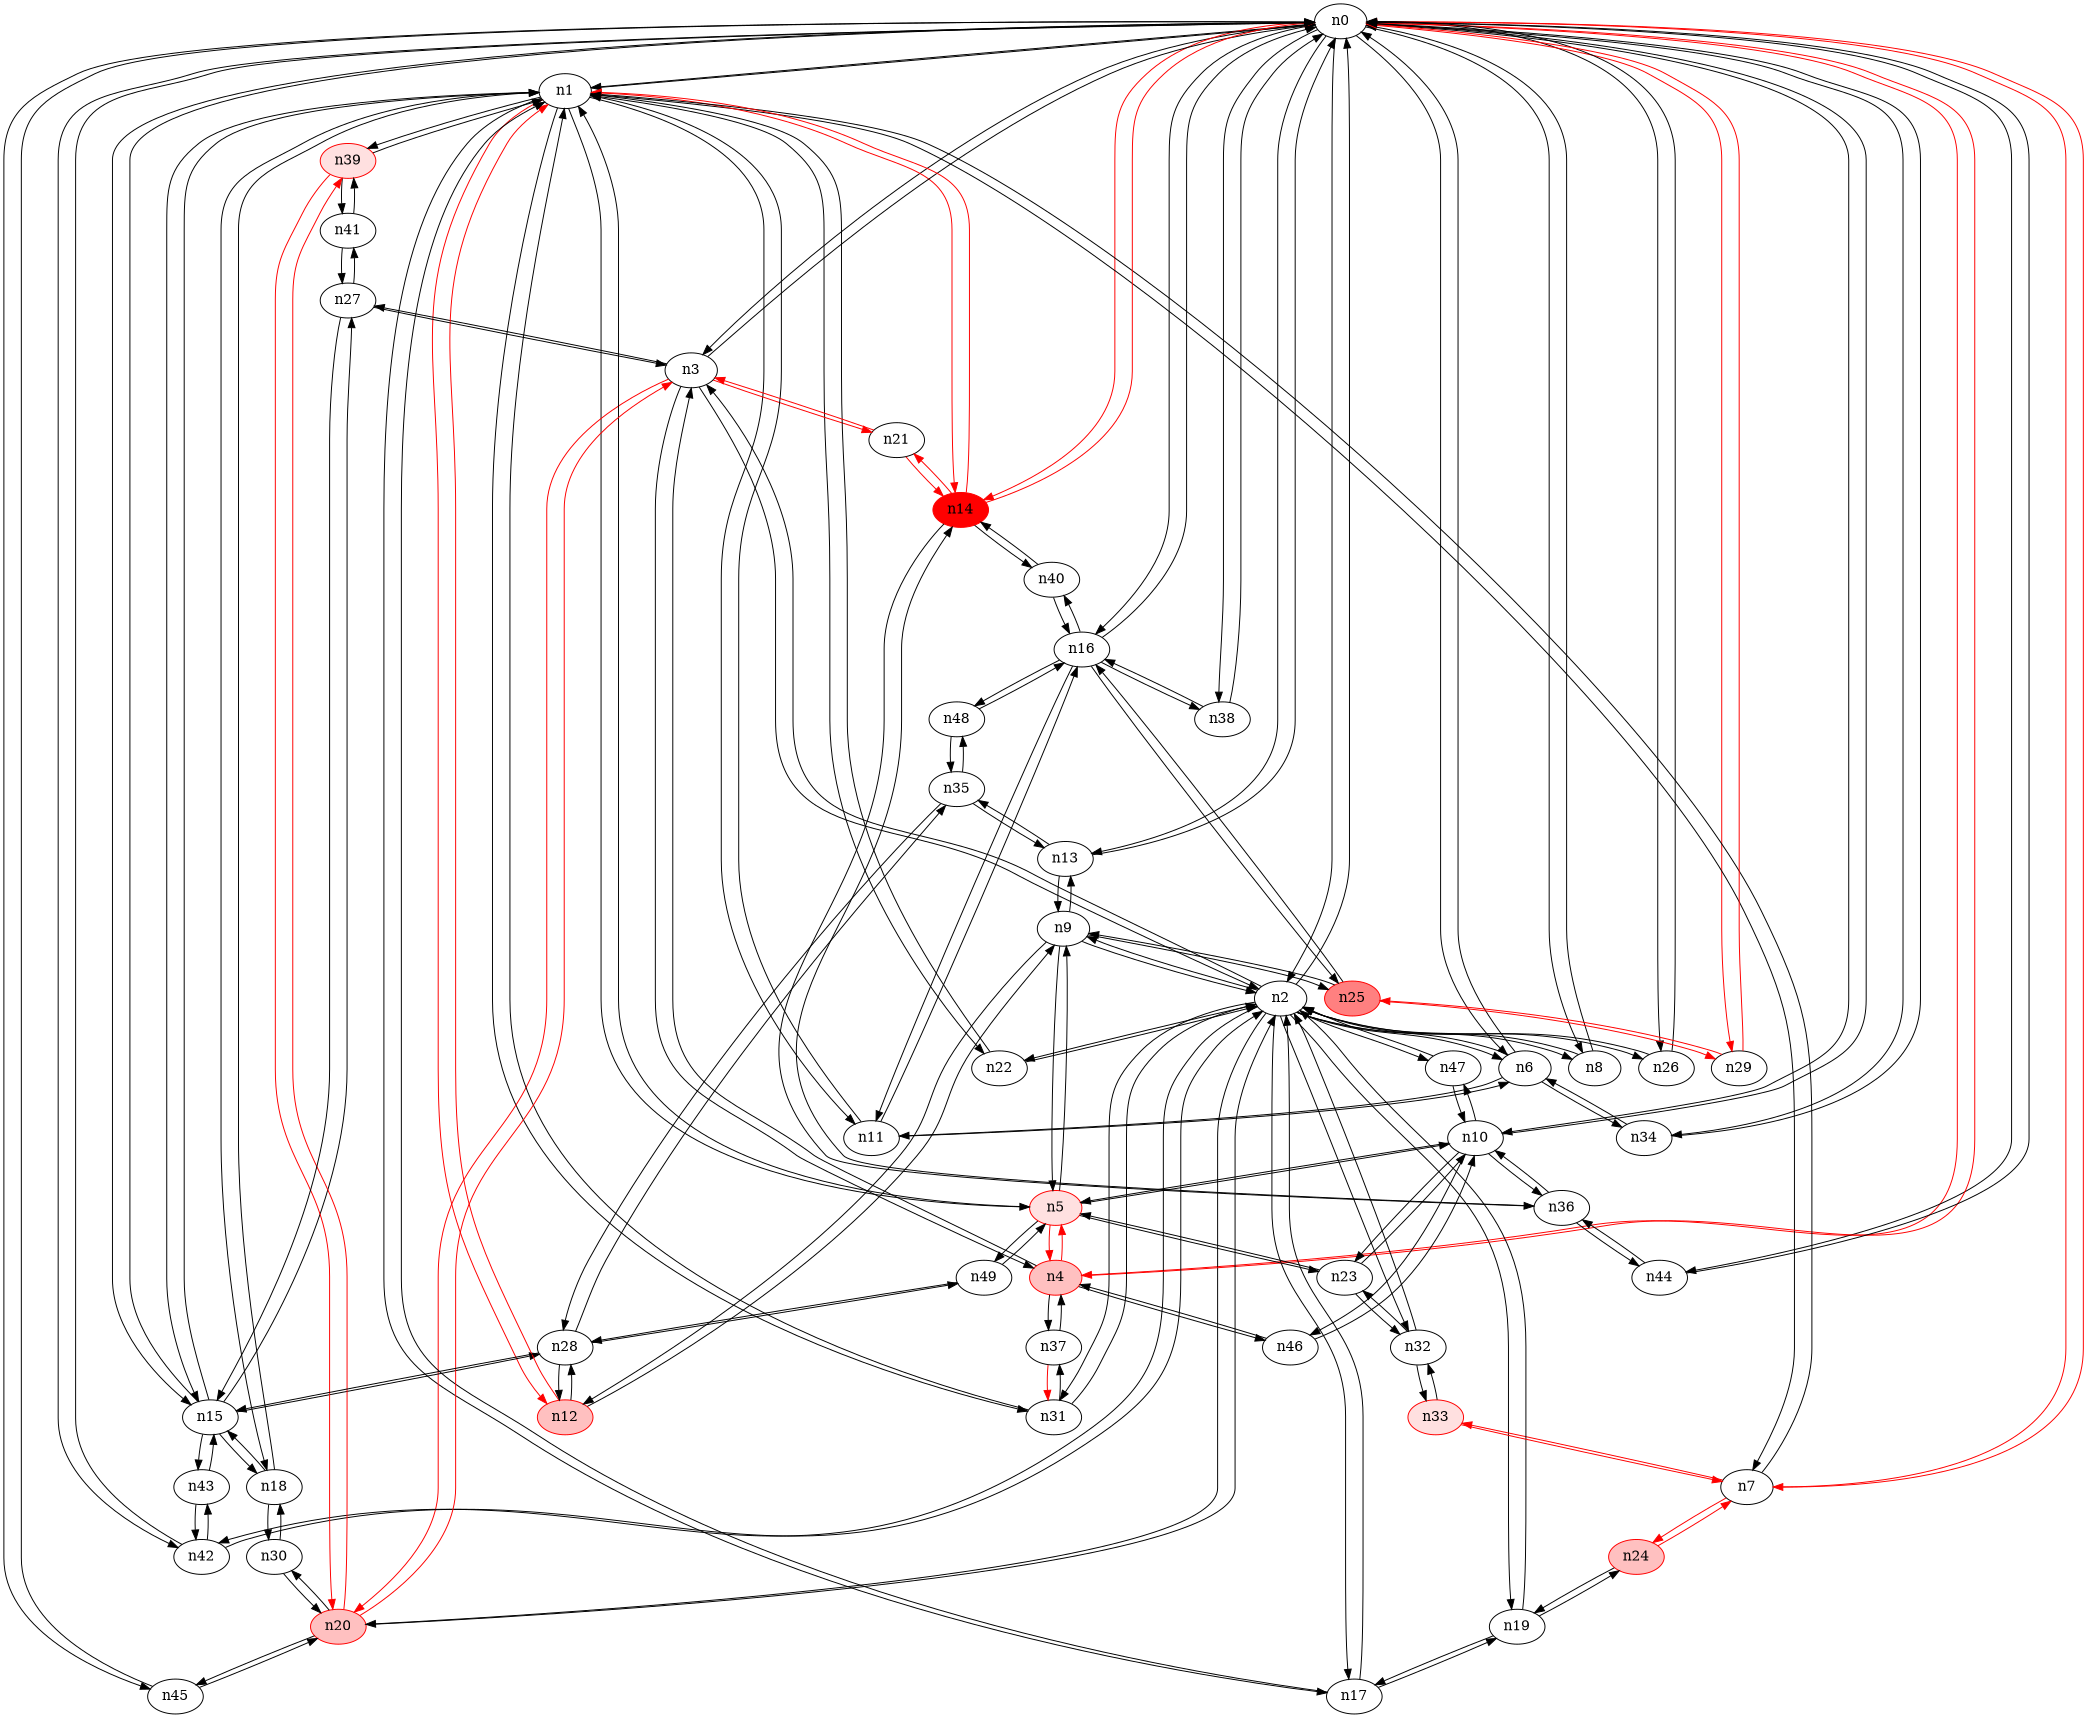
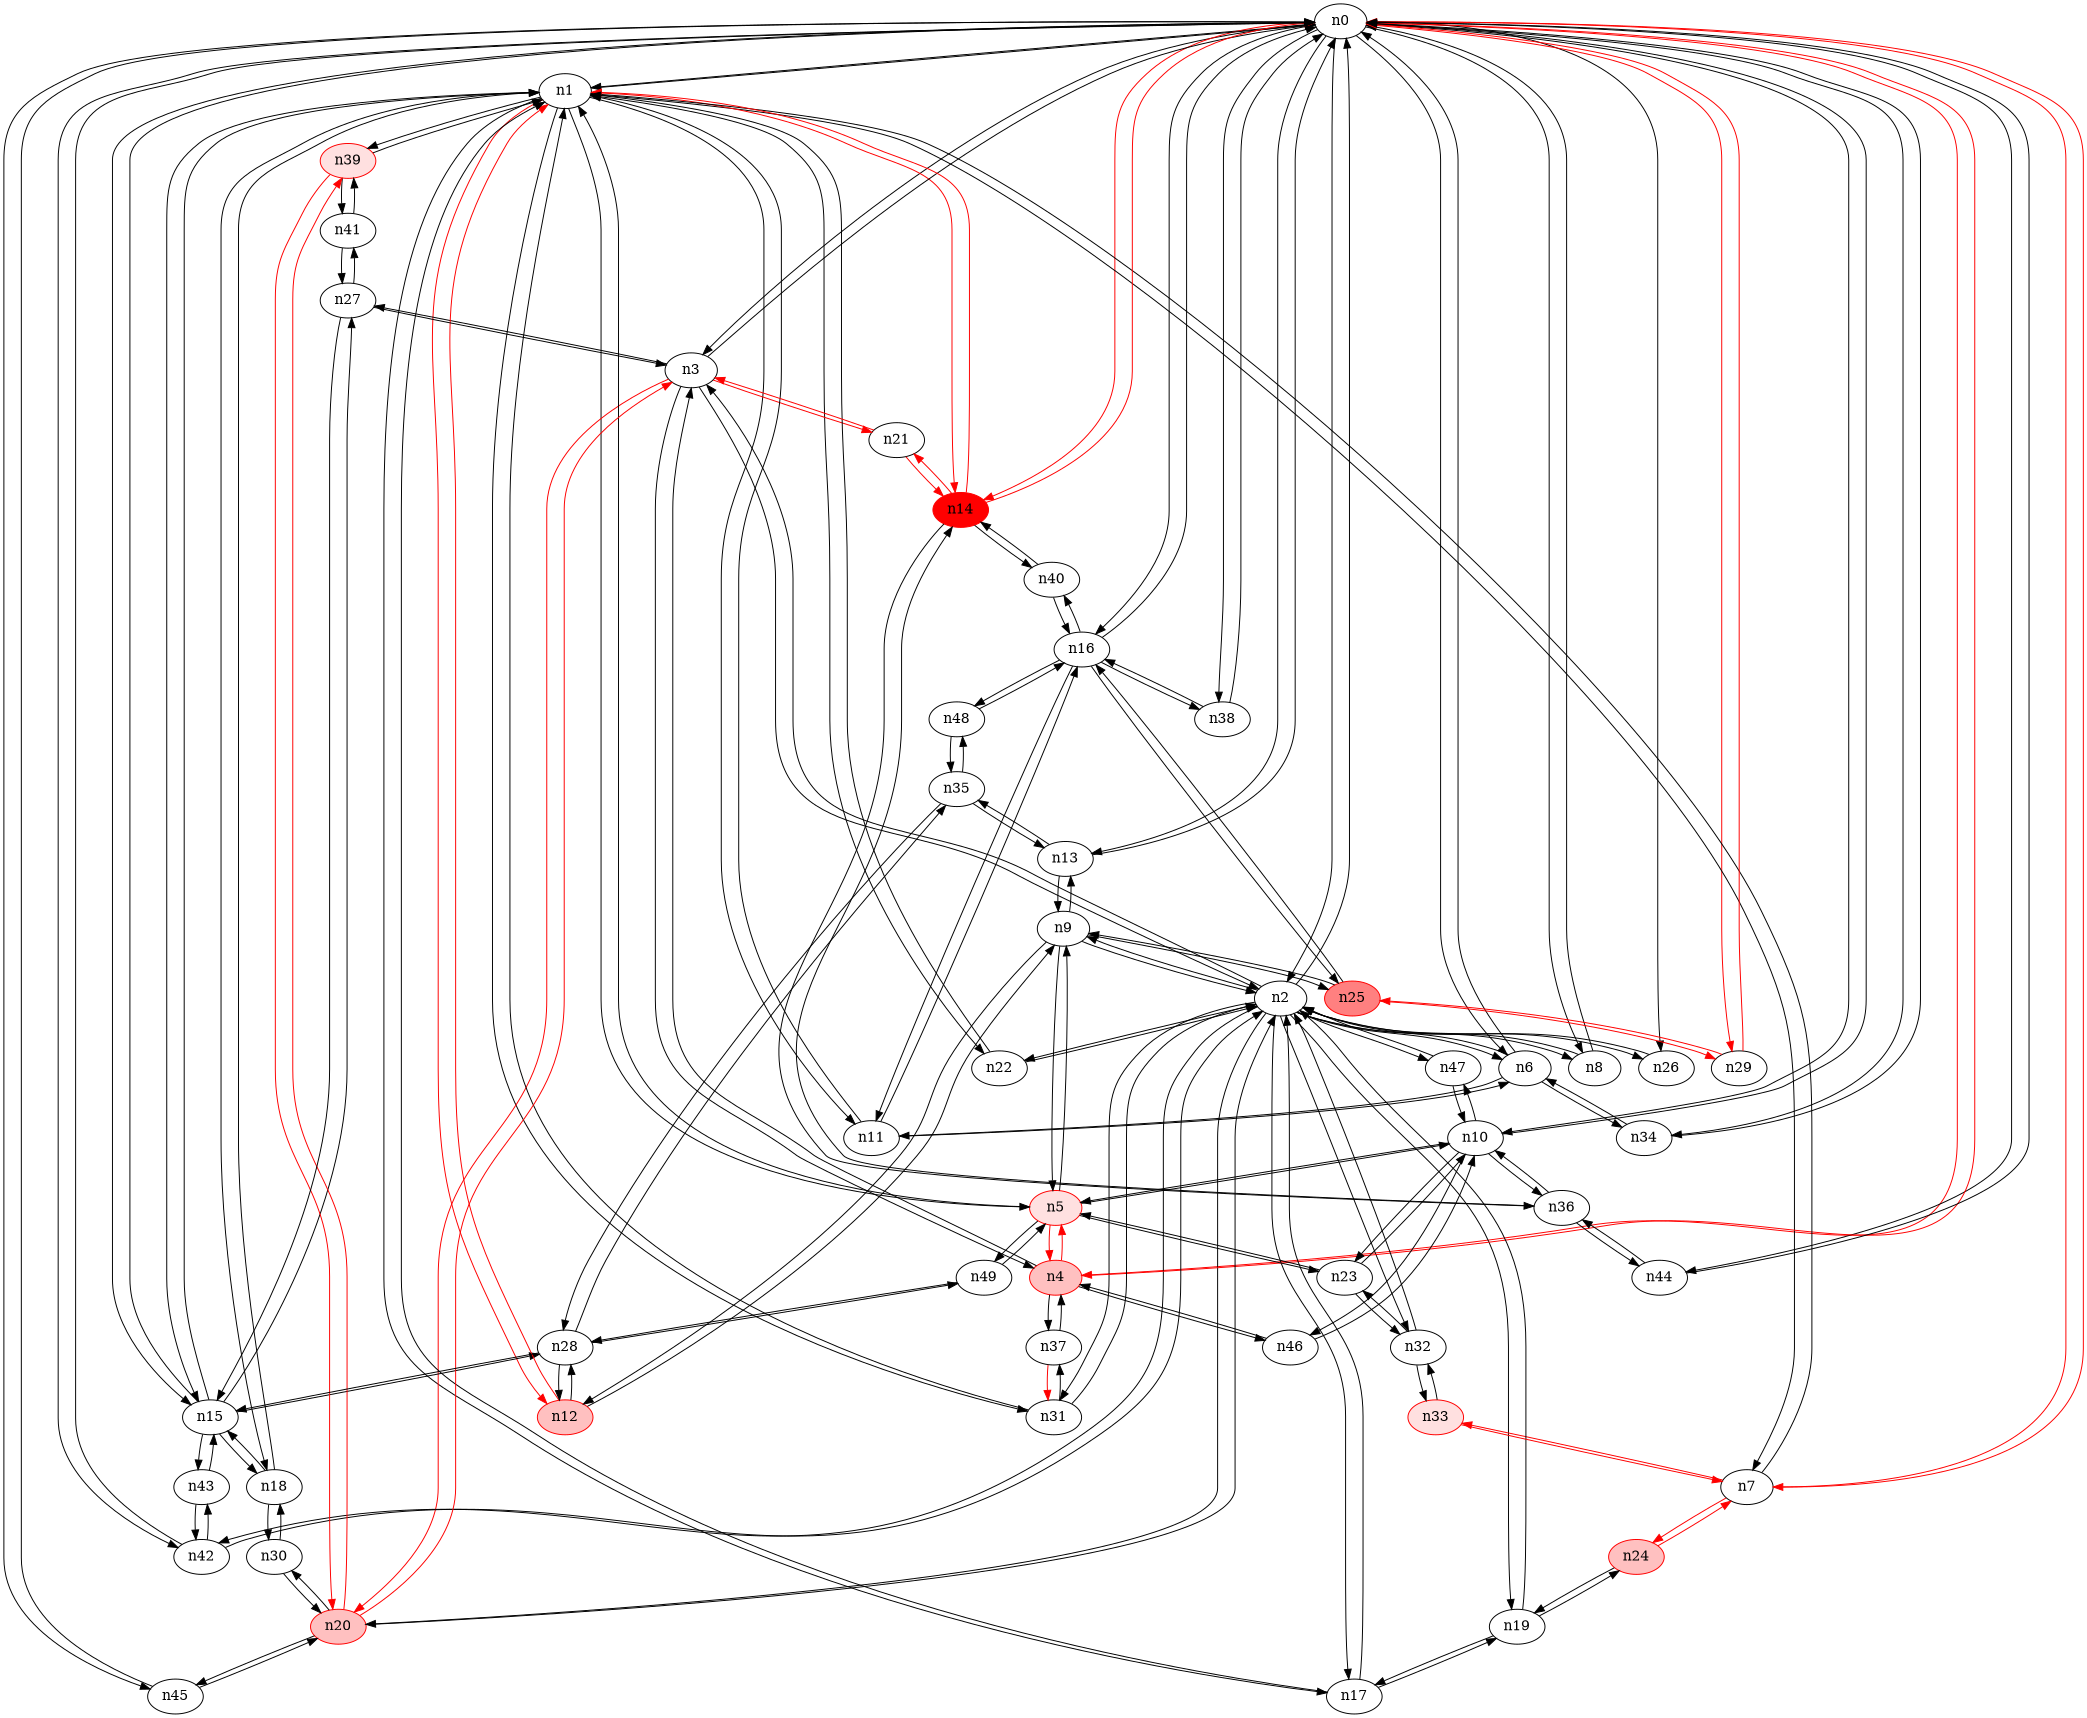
edge "n26" -> "n0": removed
